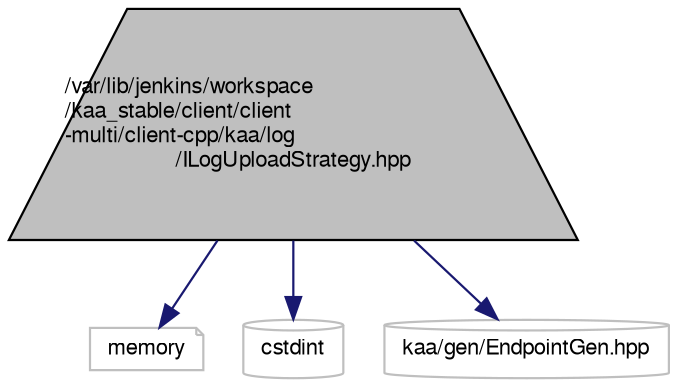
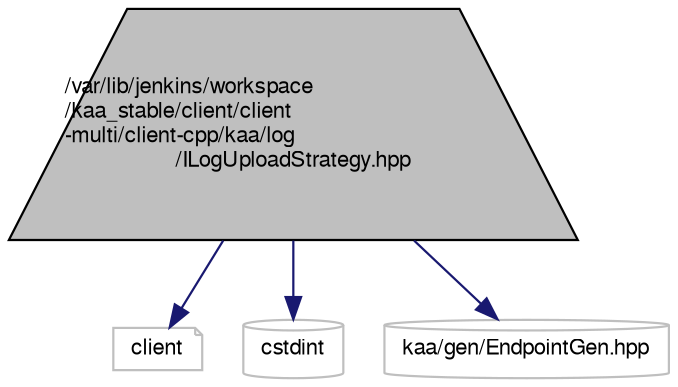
node "memory": label "memory" -> "client"
